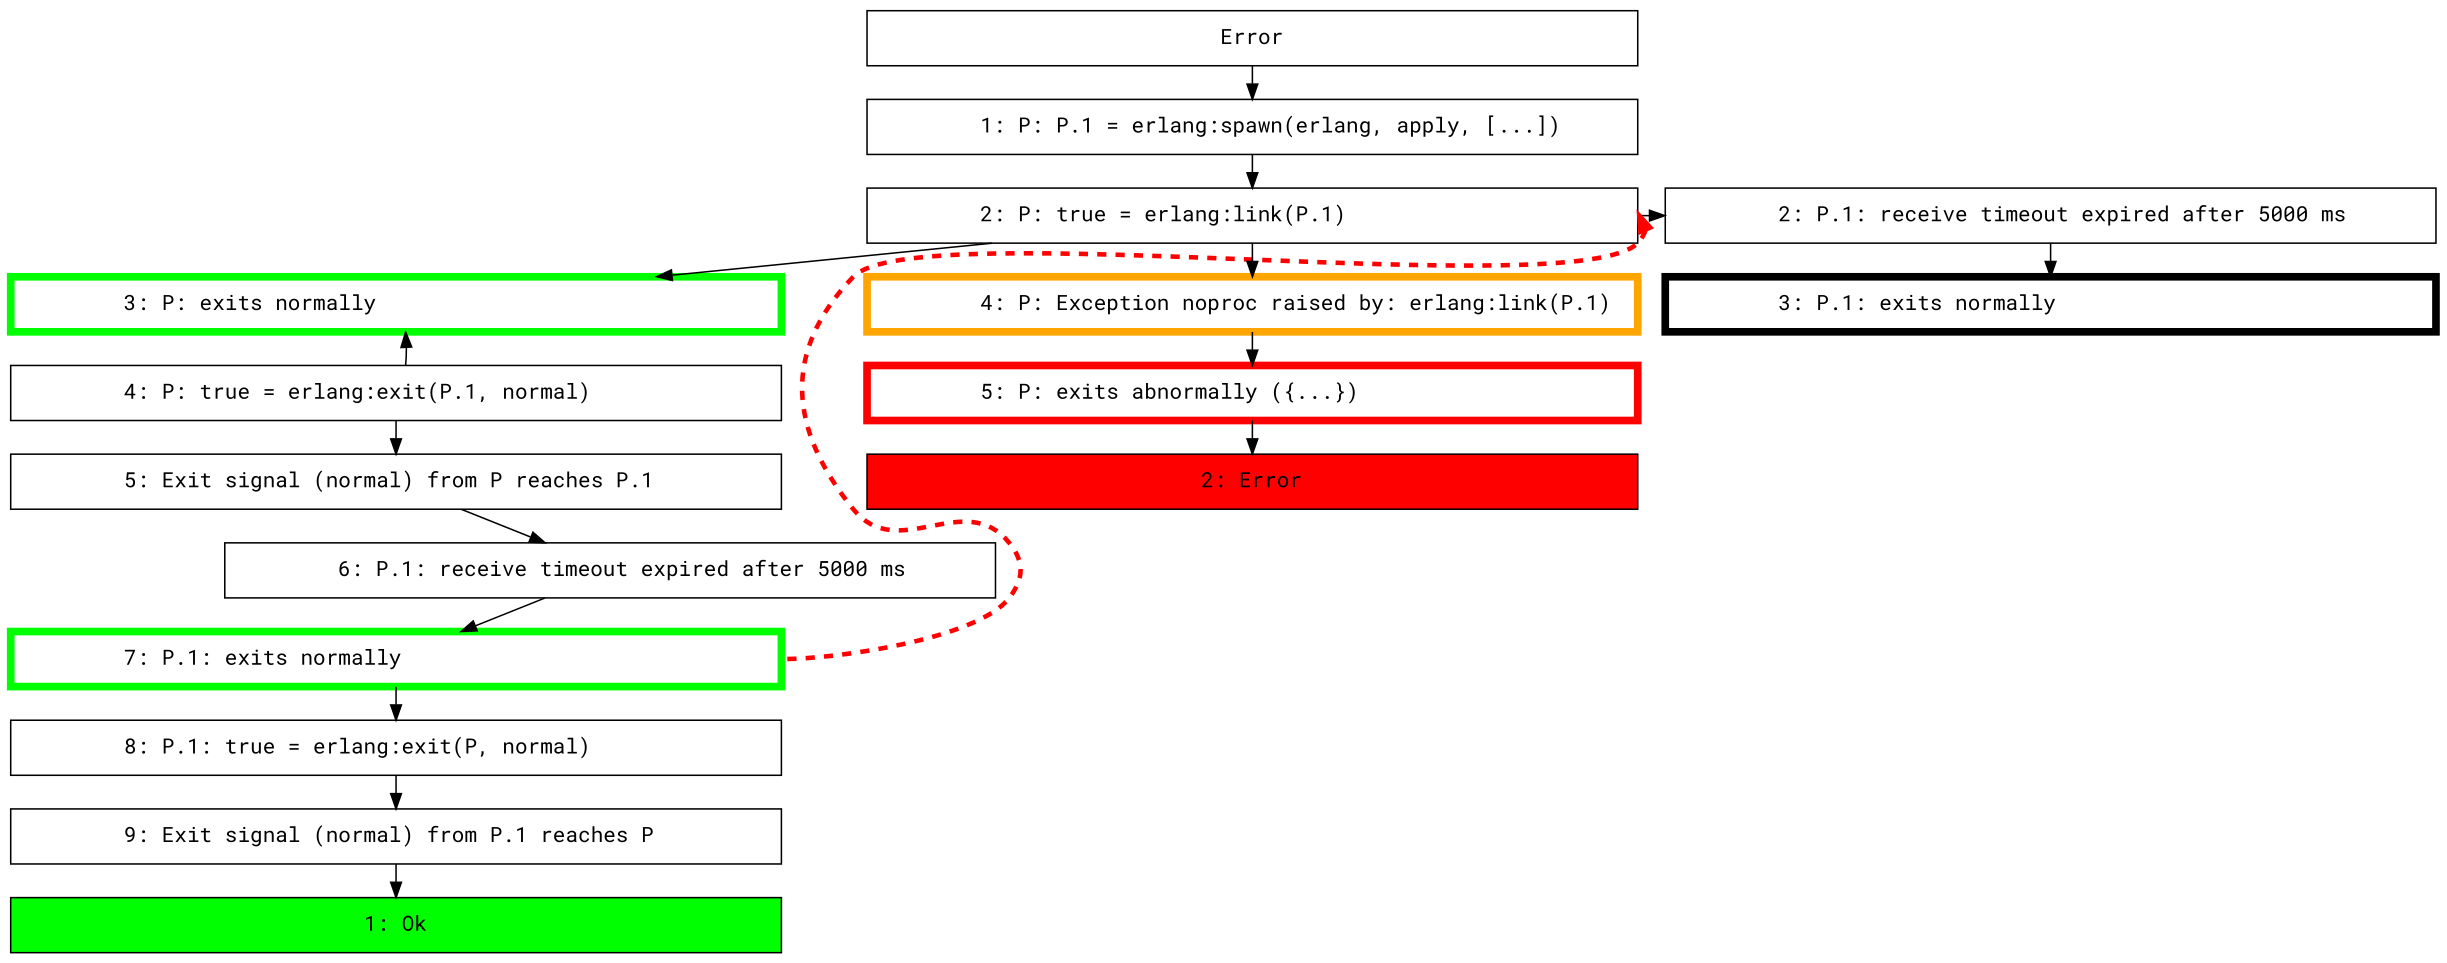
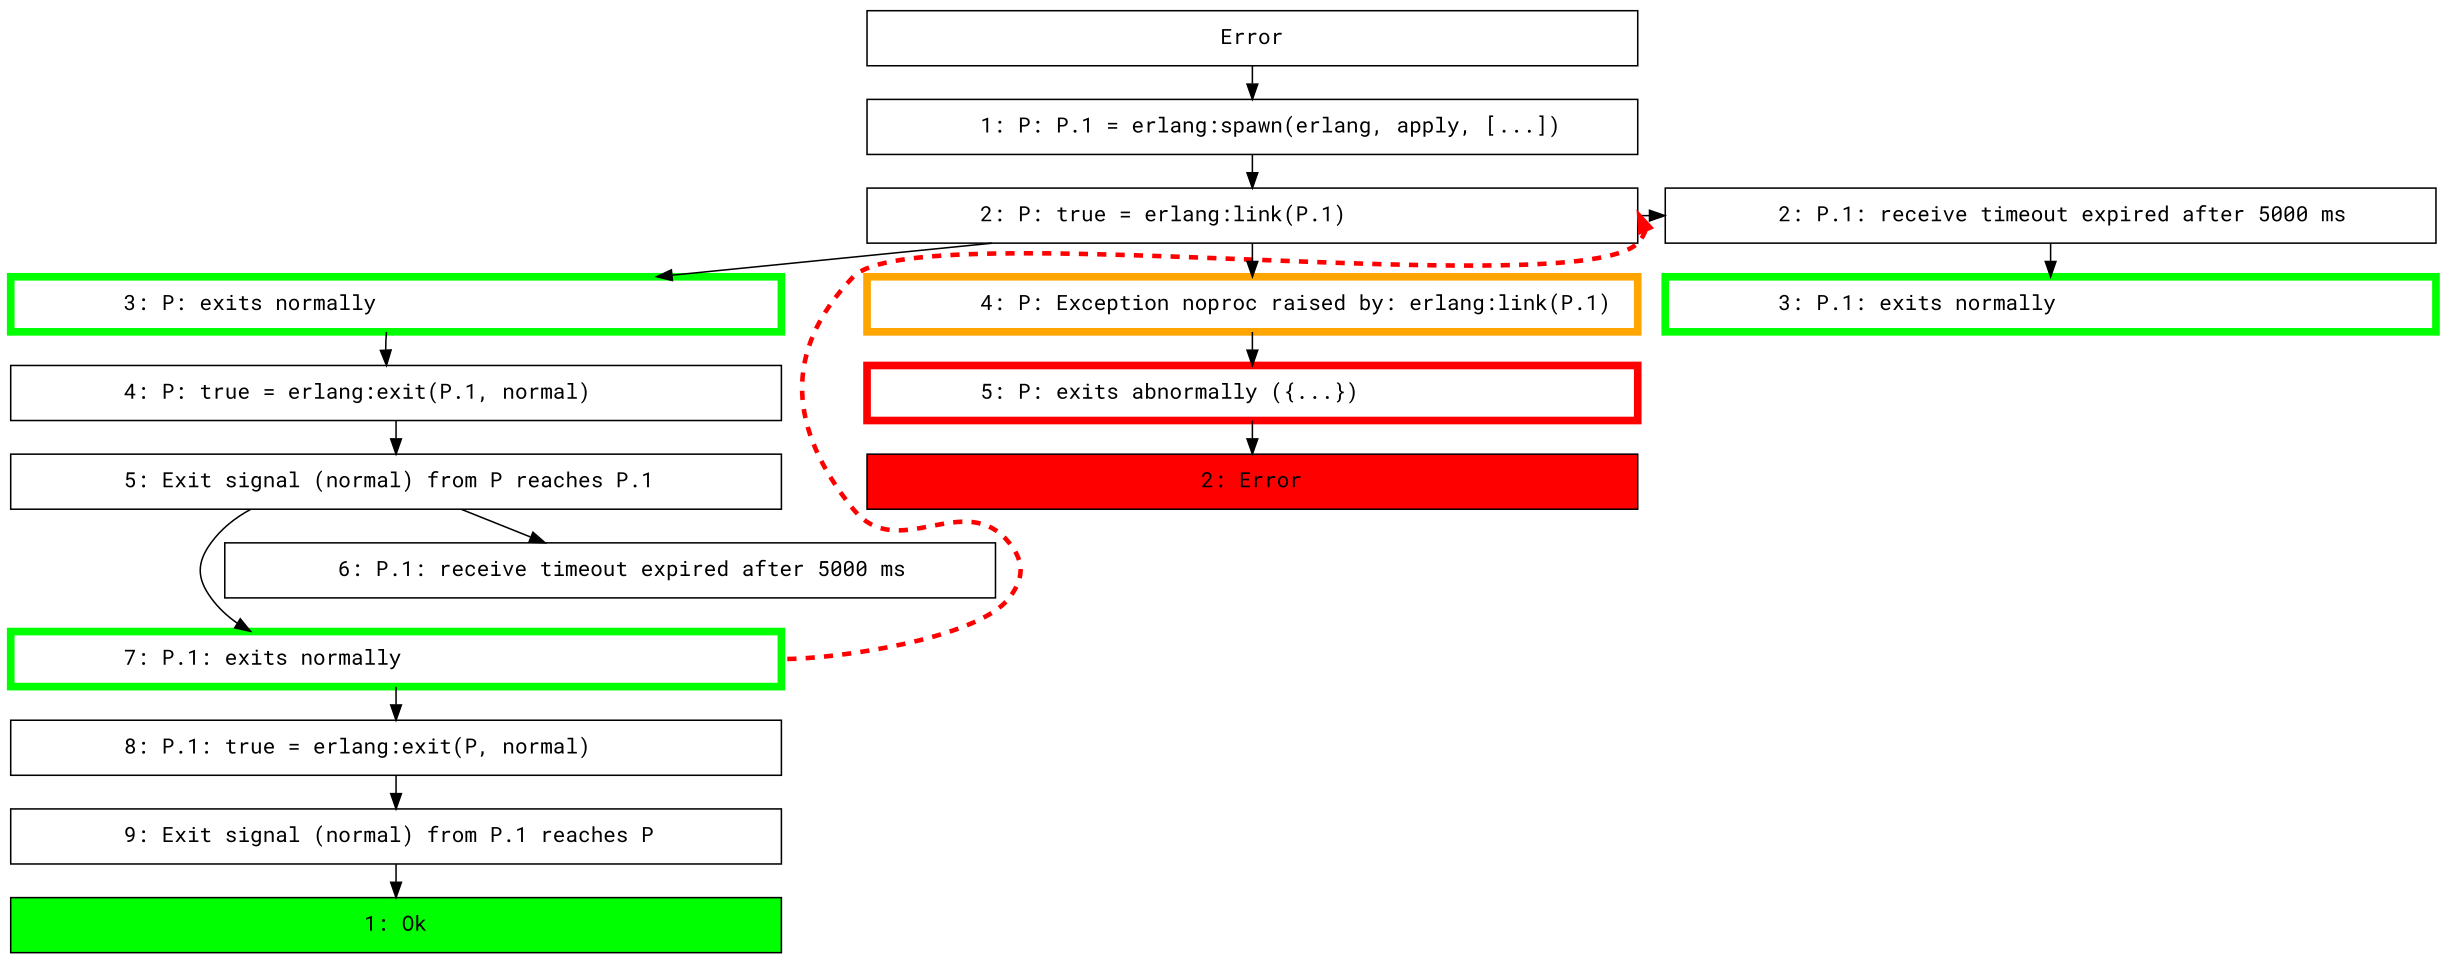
node "3: P.1: exits normally": color black -> lime
edge "4: P: true = erlang:exit(P.1, normal)" -> "3: P: exits normally": reversed
edge "6: P.1: receive timeout expired after 5000 ms" -> "7: P.1: exits normally": now "5: Exit signal (normal) from P reaches P.1" -> "7: P.1: exits normally"
